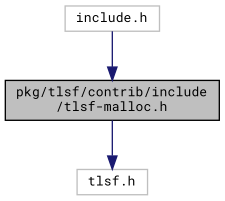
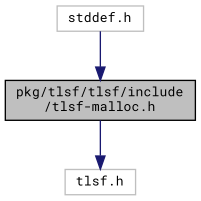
node "include.h": label "include.h" -> "stddef.h"
node "pkg/tlsf/contrib/include /tlsf-malloc.h": label "pkg/tlsf/contrib/include /tlsf-malloc.h" -> "pkg/tlsf/tlsf/include /tlsf-malloc.h"
